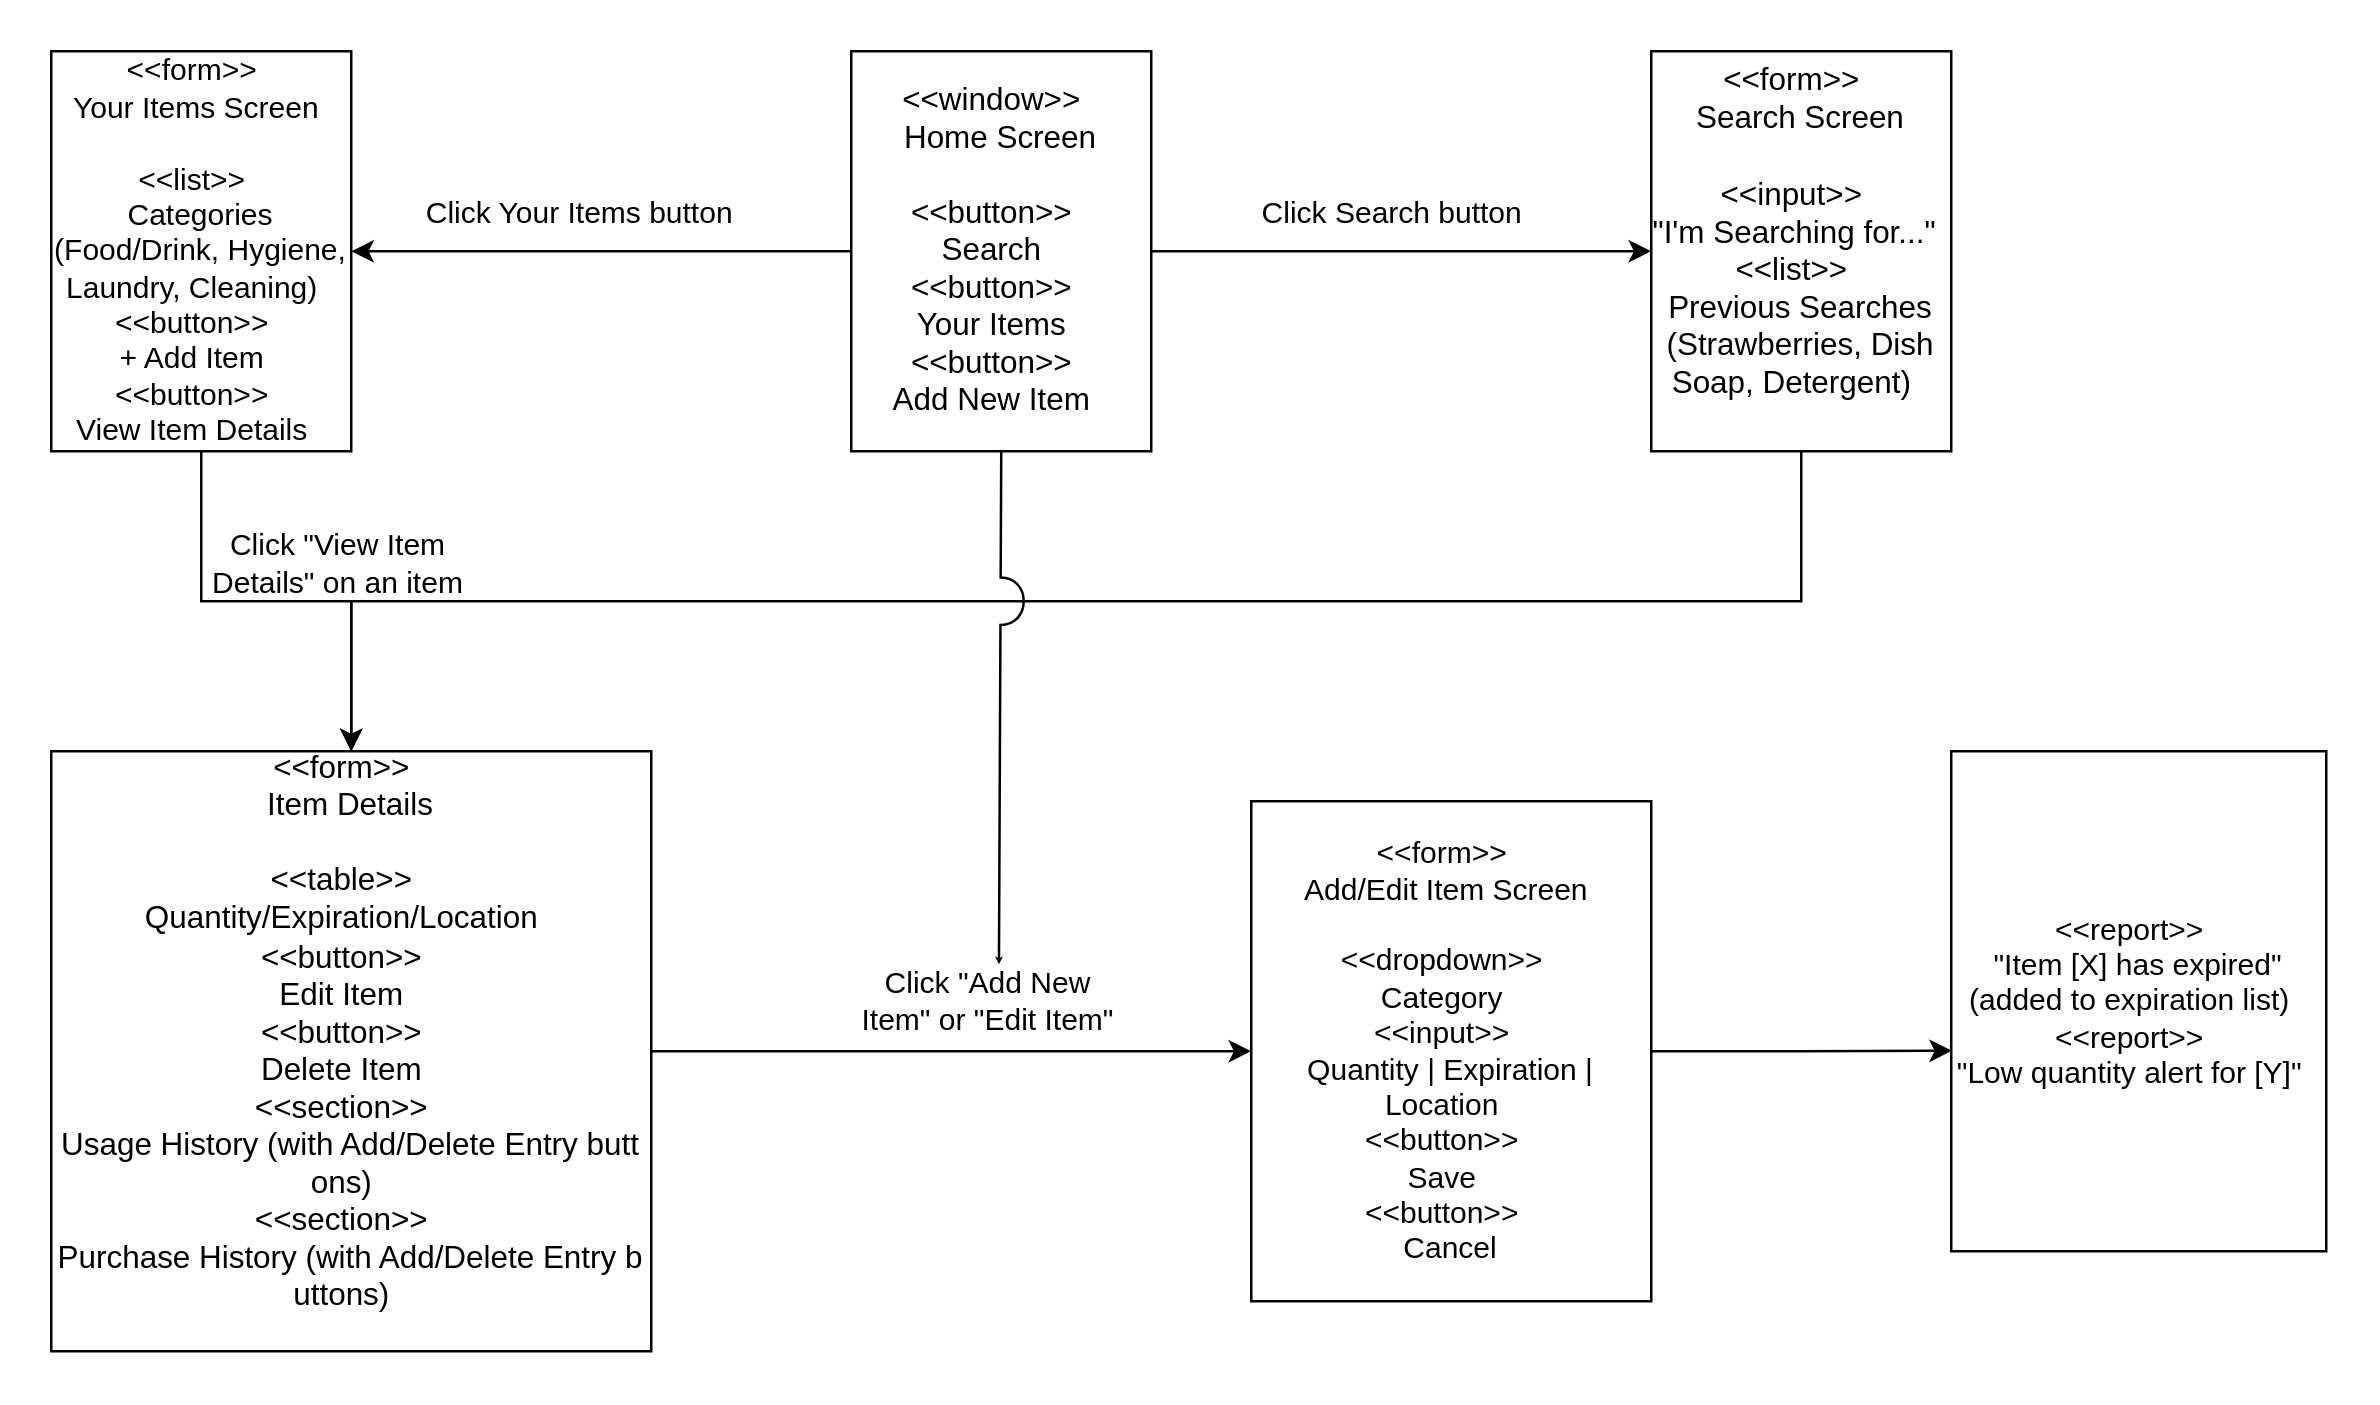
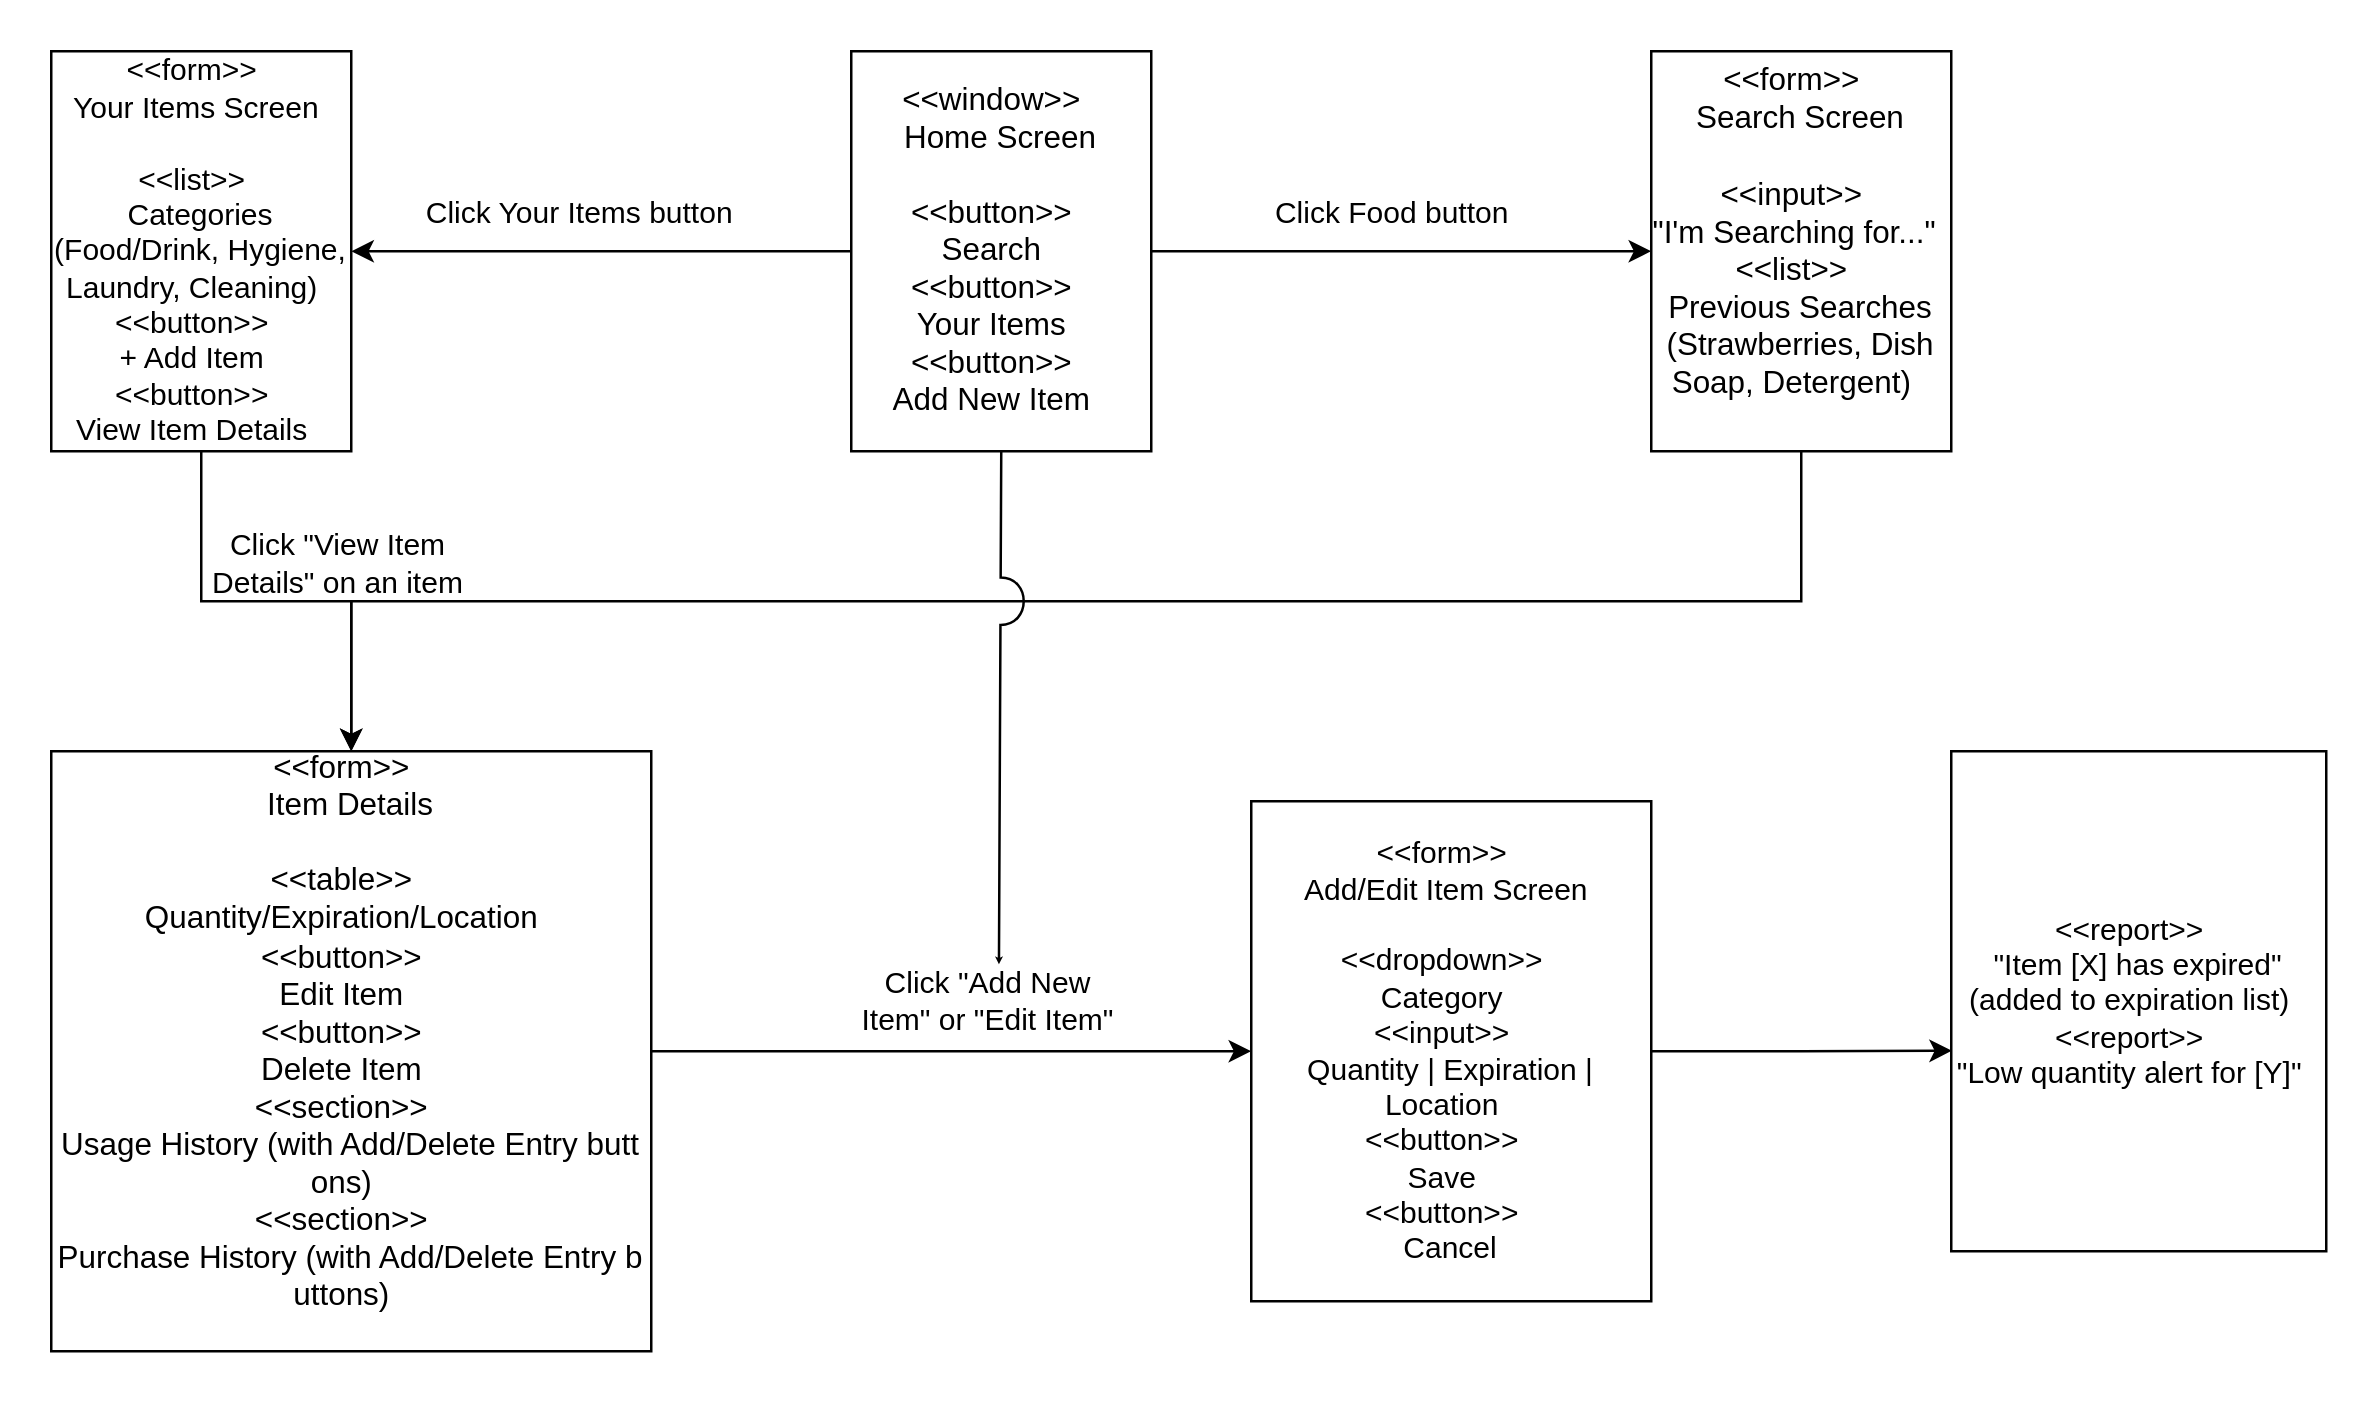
node "Click Search button": label "Click Search button" -> "Click Food button"
